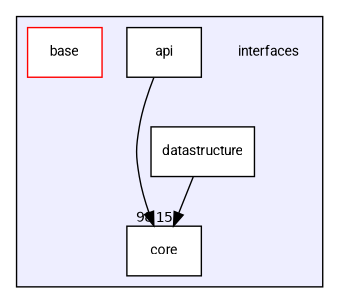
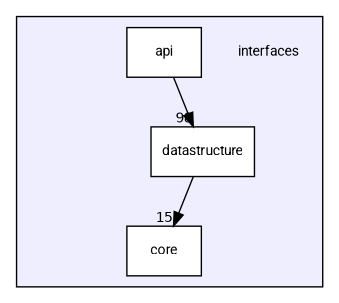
node "base": removed
edge "api" -> "core": now "api" -> "datastructure"
